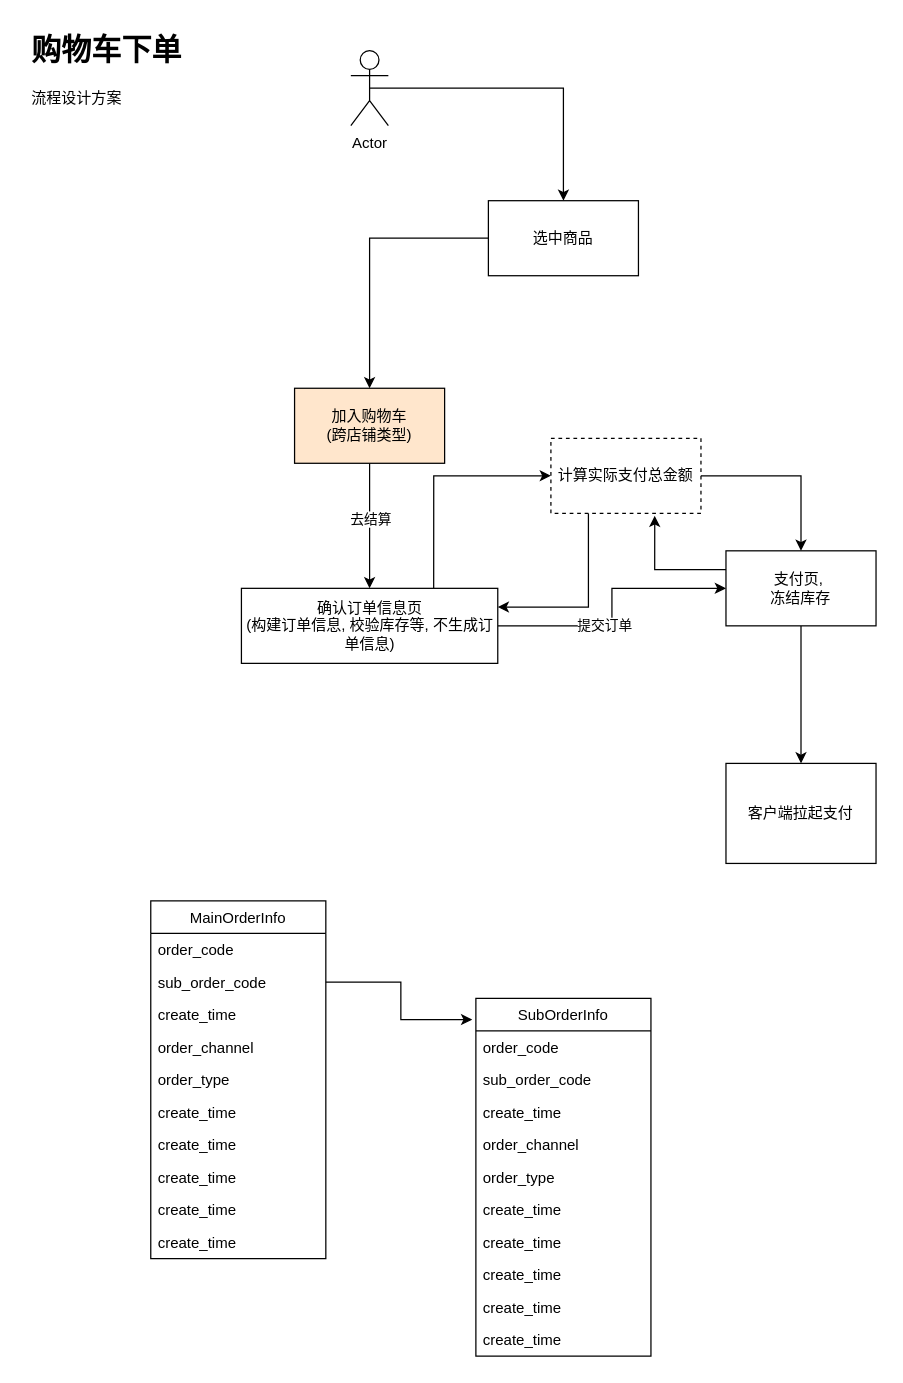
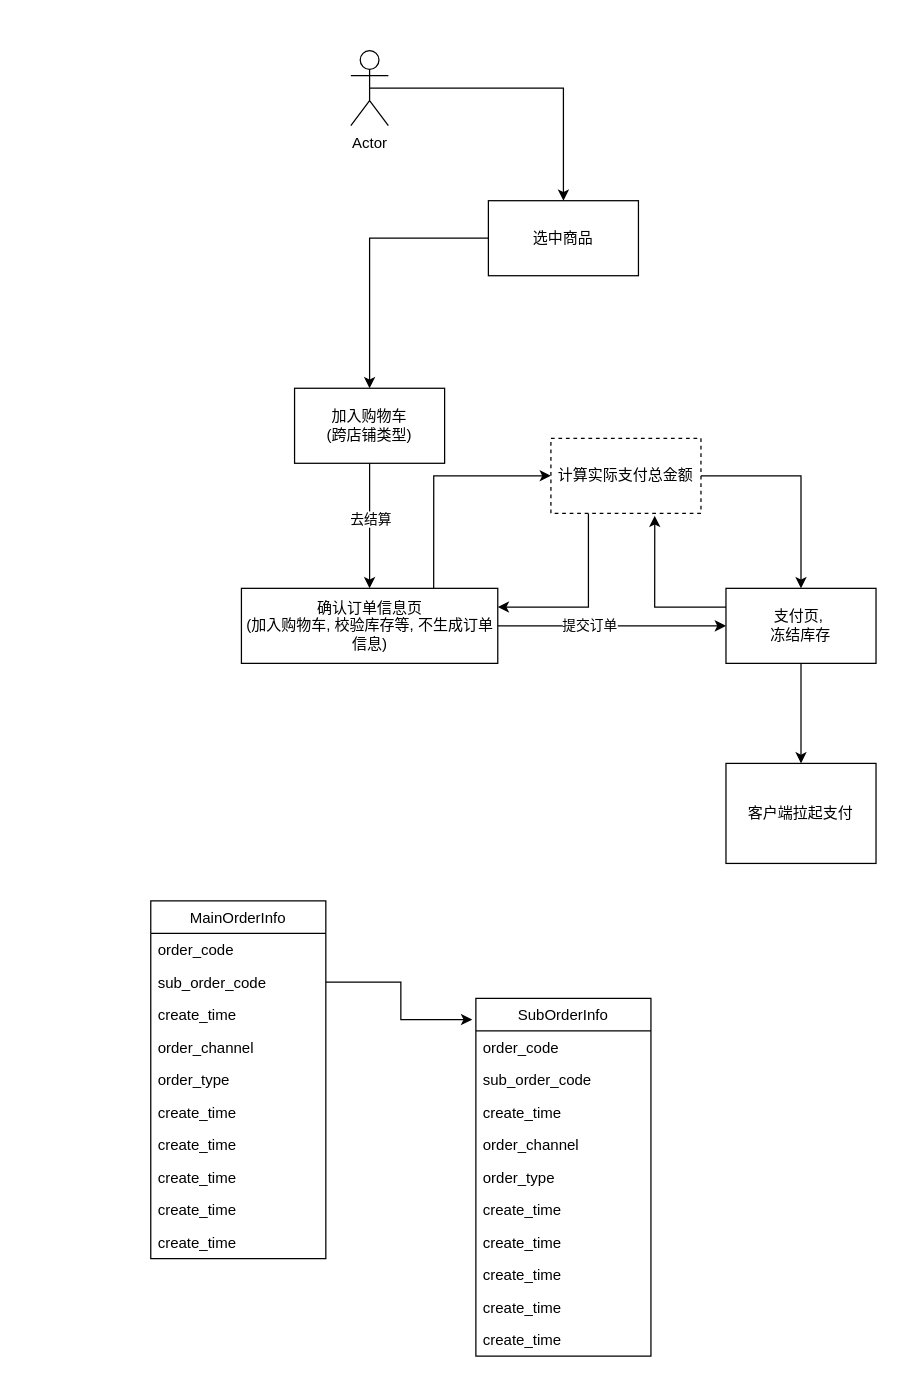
node "购物车下单 流程设计方案": removed
node "加入购物车 (跨店铺类型)": fillcolor #ffe6cc -> #ffffff
node "支付页, 冻结库存": moved (801, 588) -> (801, 626)
node "确认订单信息页 (构建订单信息, 校验库存等, 不生成订单信息)": label "确认订单信息页 (构建订单信息, 校验库存等, 不生成订单信息)" -> "确认订单信息页 (加入购物车, 校验库存等, 不生成订单信息)"
